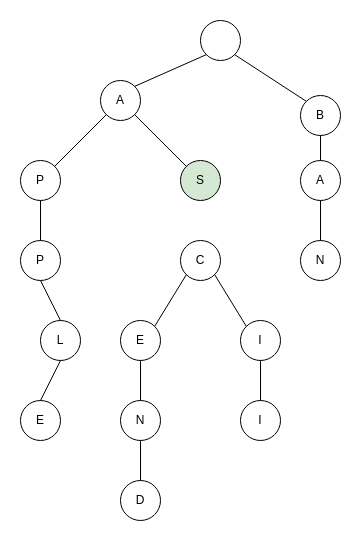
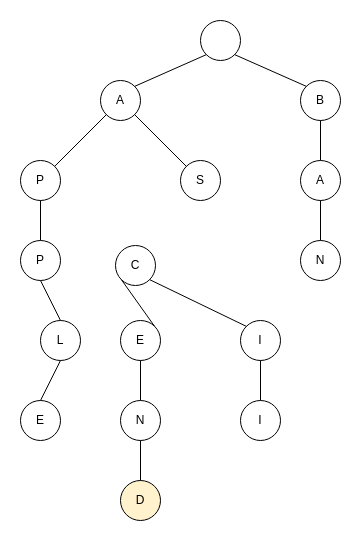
node "B": moved (321, 116) -> (321, 101)
node "S": fillcolor #d5e8d4 -> #ffffff
node "C": moved (201, 261) -> (136, 266)
node "D": fillcolor #ffffff -> #fff2cc
